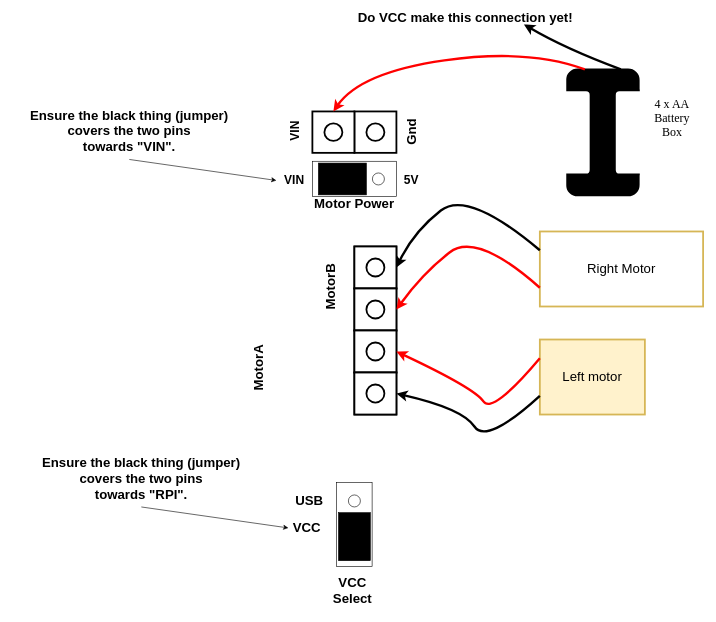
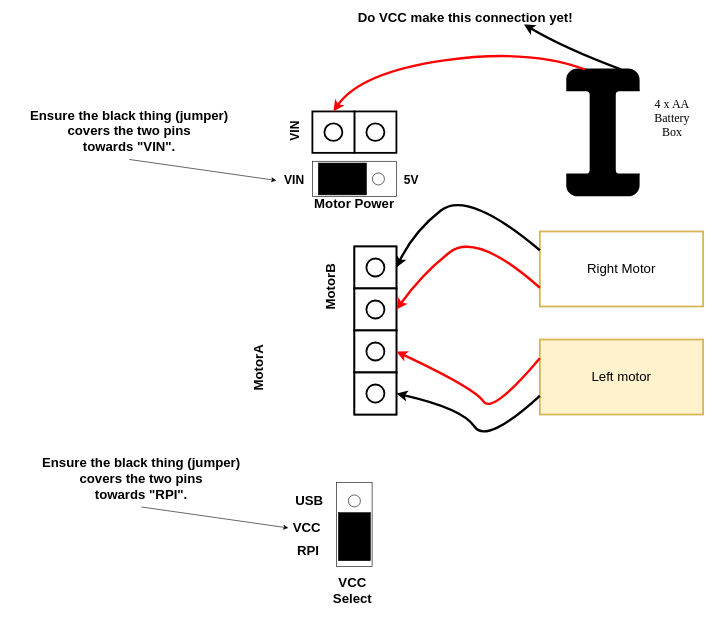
node "Gnd": removed
node "Left motor": size 105x75 -> 163x75
node "RPI": added
